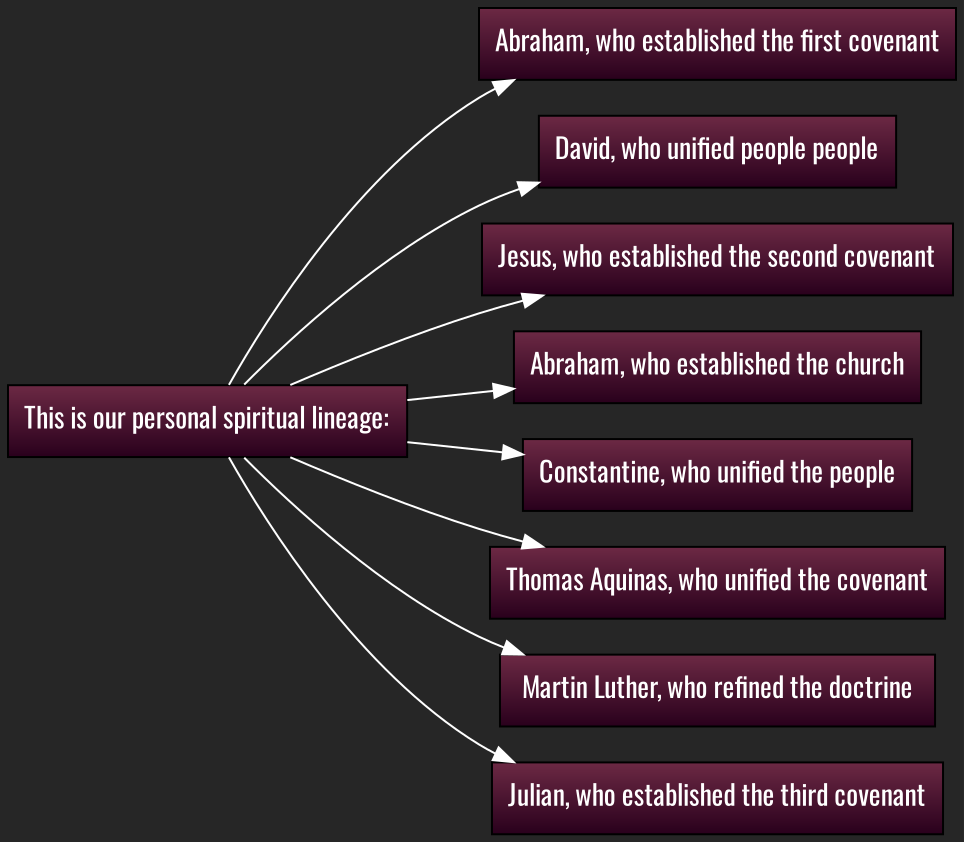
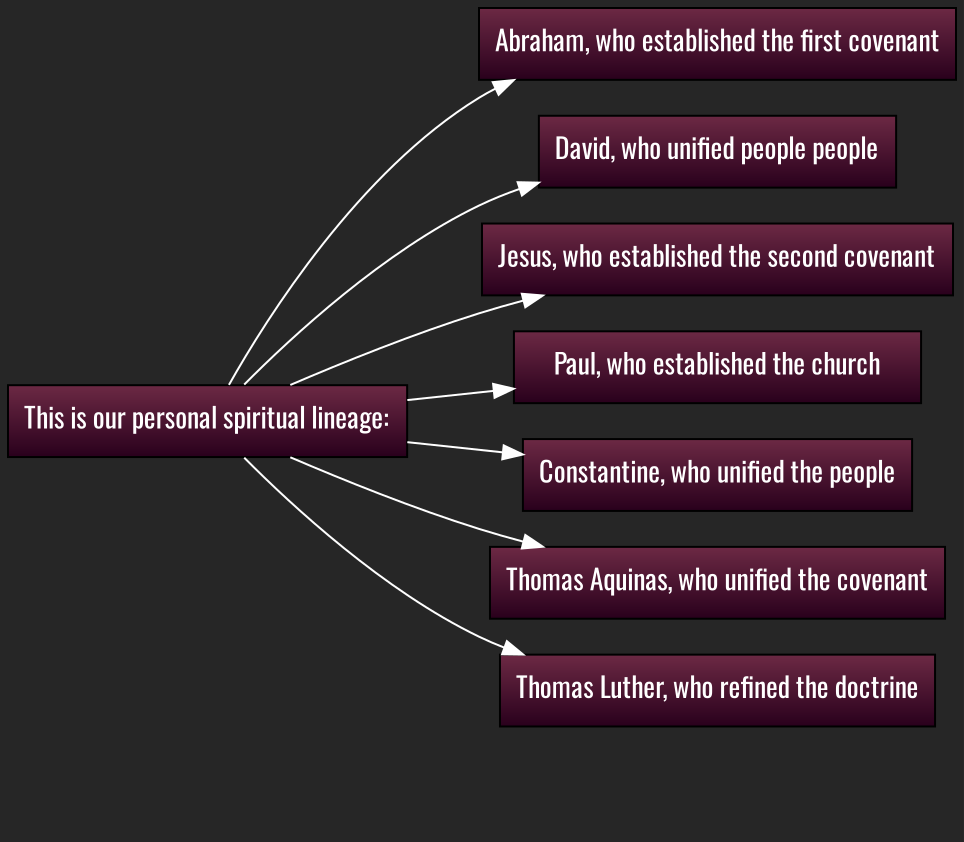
node "Abraham, who established the church": label "Abraham, who established the church" -> "Paul, who established the church"
node "Martin Luther, who refined the doctrine": label "Martin Luther, who refined the doctrine" -> "Thomas Luther, who refined the doctrine"
node "Julian, who established the third covenant": removed
